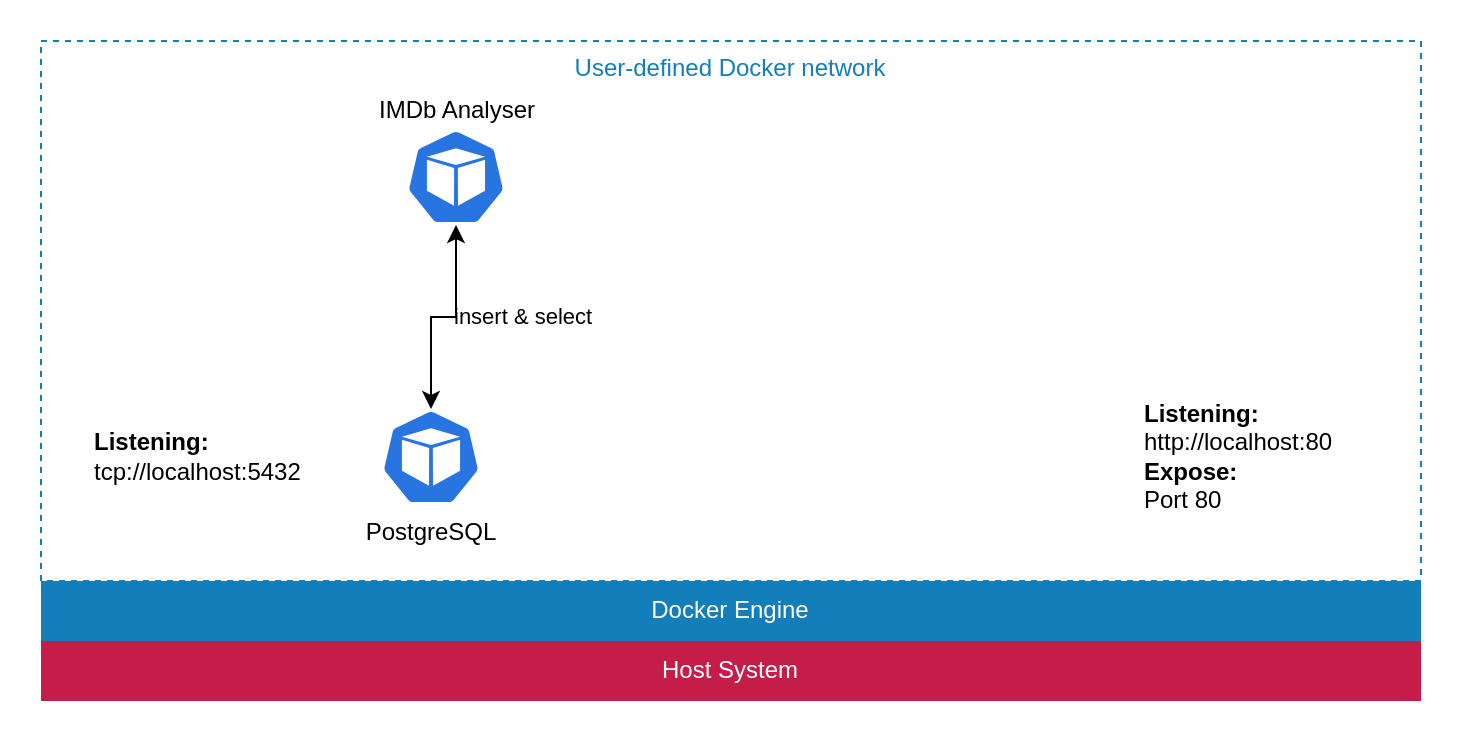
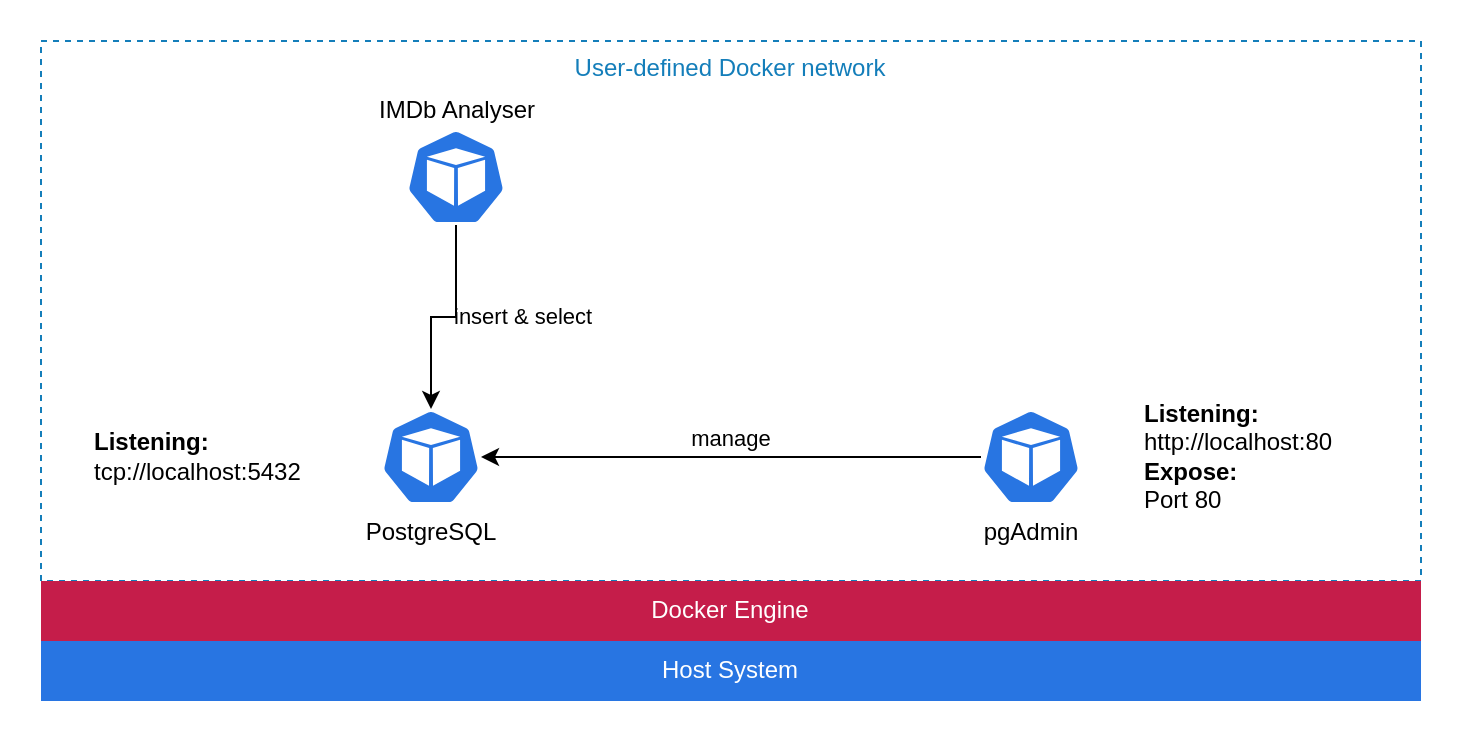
edge "IMDb Analyser" -- "PostgreSQL": arrowhead classic -> none
edge "pgAdmin" -> "PostgreSQL": added, label "manage"
node "pgAdmin": added
node "Docker Engine": fillcolor #147eba -> #c51d4a
node "Host System": fillcolor #c51d4a -> #2875e2
